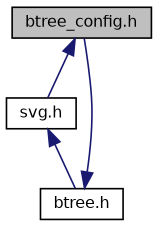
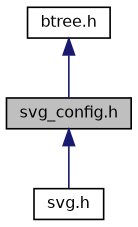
node "btree_config.h": label "btree_config.h" -> "svg_config.h"
edge "btree.h" -> "svg.h": removed
